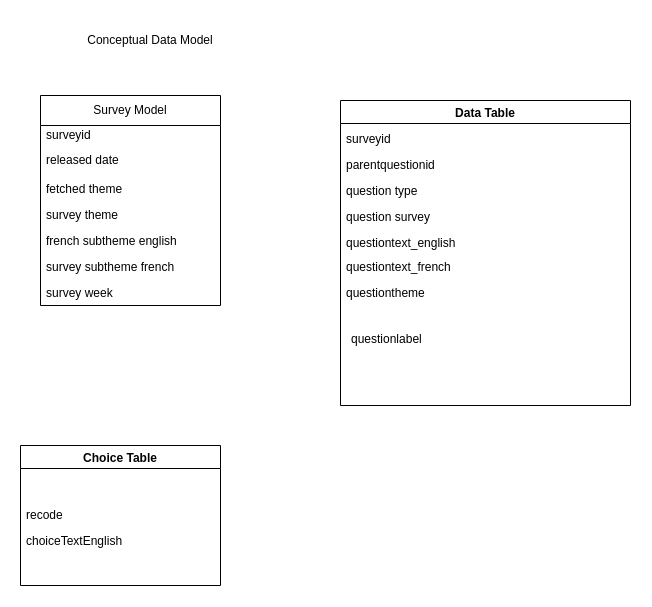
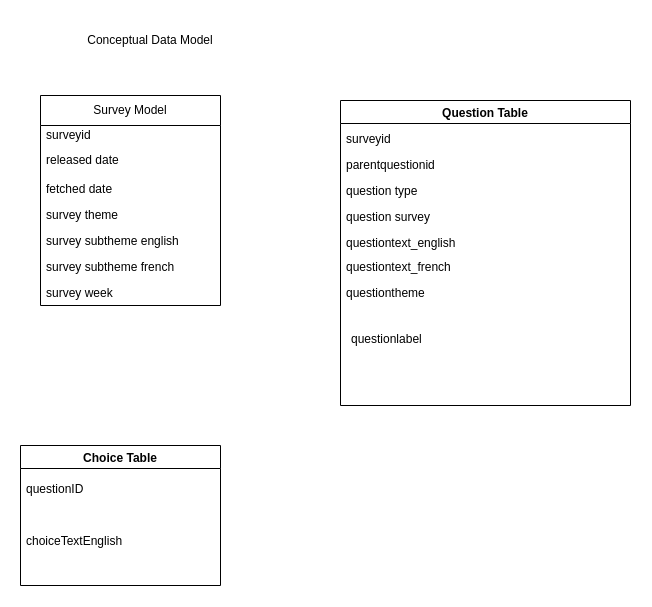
node "Data Table": label "Data Table" -> "Question Table"
node "fetched theme": label "fetched theme" -> "fetched date"
node "french subtheme english": label "french subtheme english" -> "survey subtheme english"
node "questionID": added
node "recode": removed
